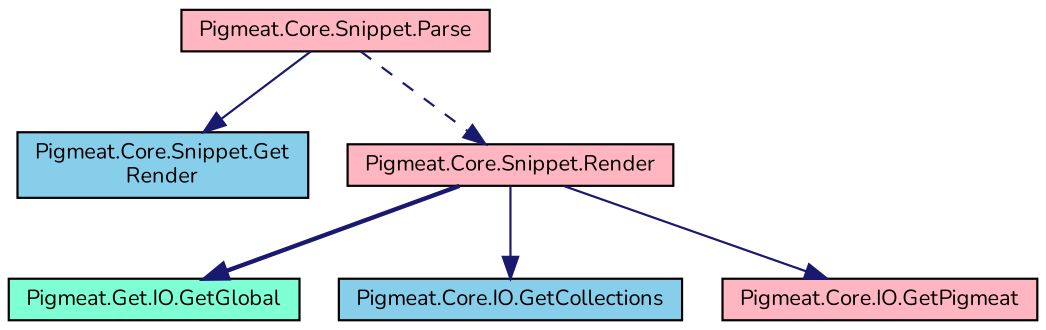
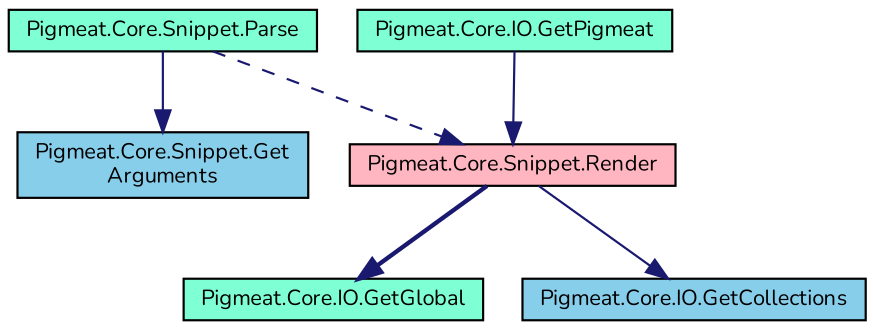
node "Pigmeat.Core.Snippet.Parse": fillcolor lightpink -> aquamarine
node "Pigmeat.Core.Snippet.Get Render": label "Pigmeat.Core.Snippet.Get Render" -> "Pigmeat.Core.Snippet.Get Arguments"
edge "Pigmeat.Core.Snippet.Render" -> "Pigmeat.Core.IO.GetPigmeat": reversed
node "Pigmeat.Get.IO.GetGlobal": label "Pigmeat.Get.IO.GetGlobal" -> "Pigmeat.Core.IO.GetGlobal"
node "Pigmeat.Core.IO.GetPigmeat": fillcolor lightpink -> aquamarine
